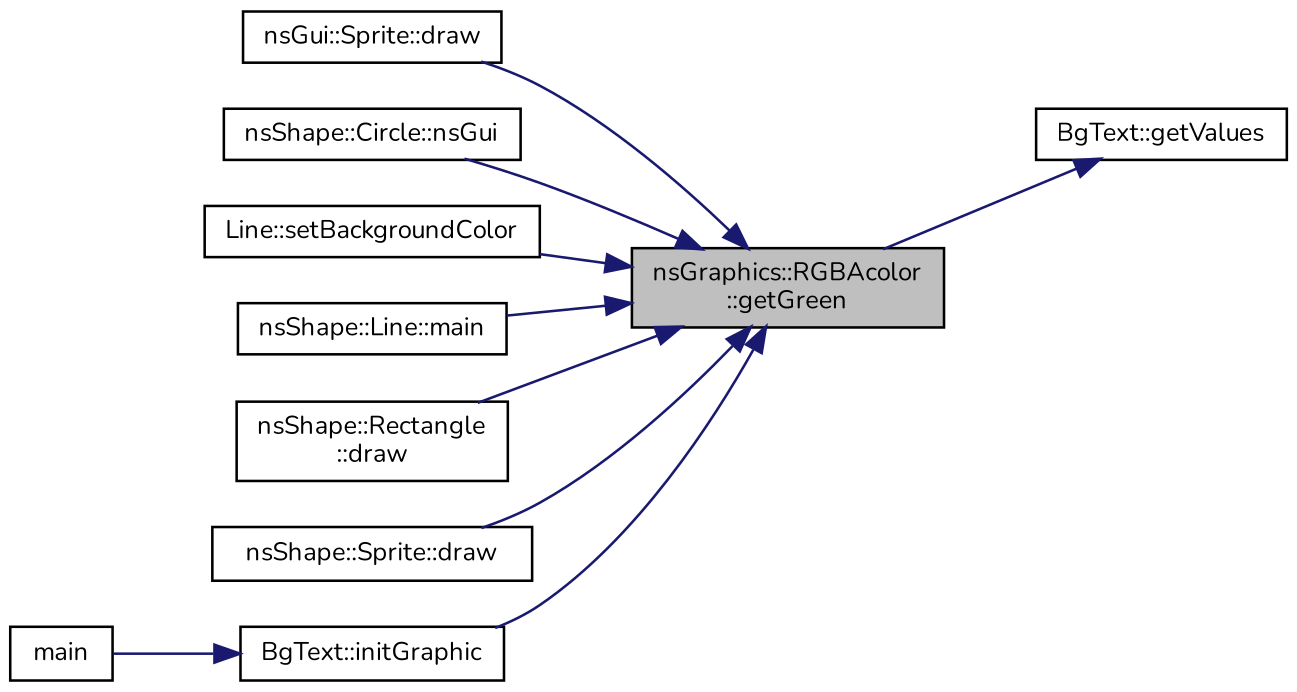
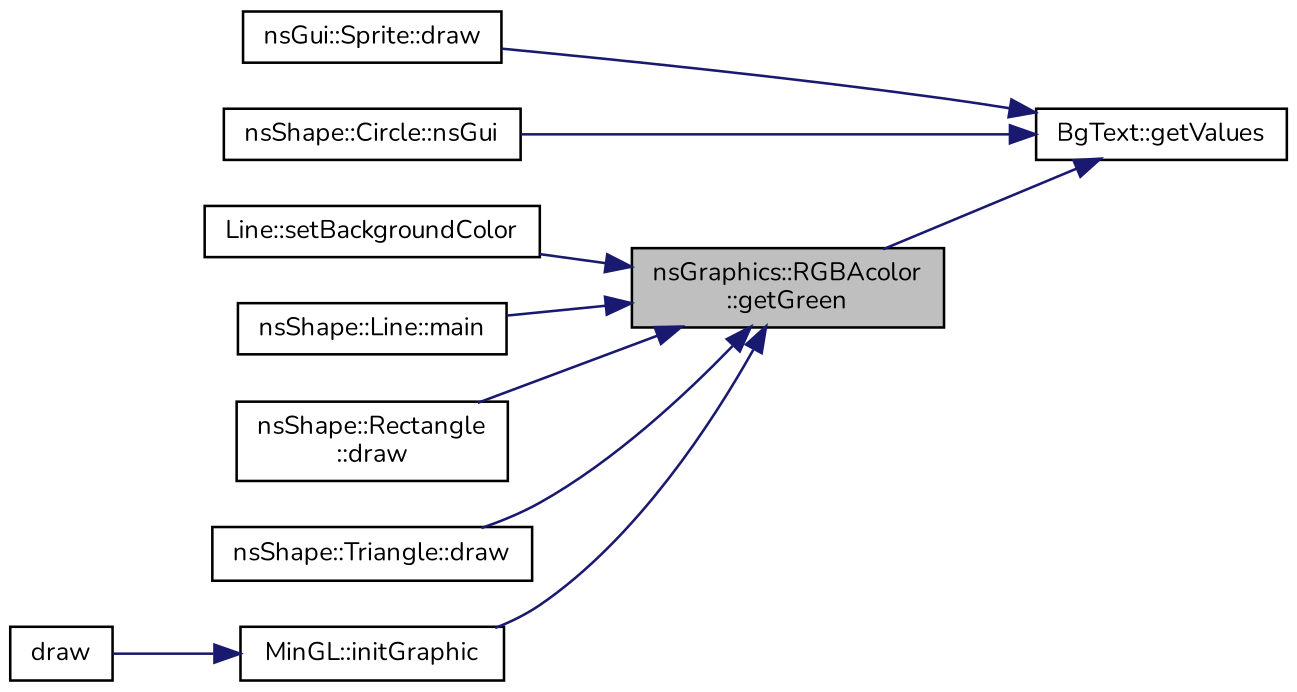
edge "nsGui::Sprite::draw" -> "nsGraphics::RGBAcolor ::getGreen": now "nsGui::Sprite::draw" -> "BgText::getValues"
edge "nsShape::Circle::nsGui" -> "nsGraphics::RGBAcolor ::getGreen": now "nsShape::Circle::nsGui" -> "BgText::getValues"
node "nsShape::Sprite::draw": label "nsShape::Sprite::draw" -> "nsShape::Triangle::draw"
node "main": label "main" -> "draw"
node "BgText::initGraphic": label "BgText::initGraphic" -> "MinGL::initGraphic"
